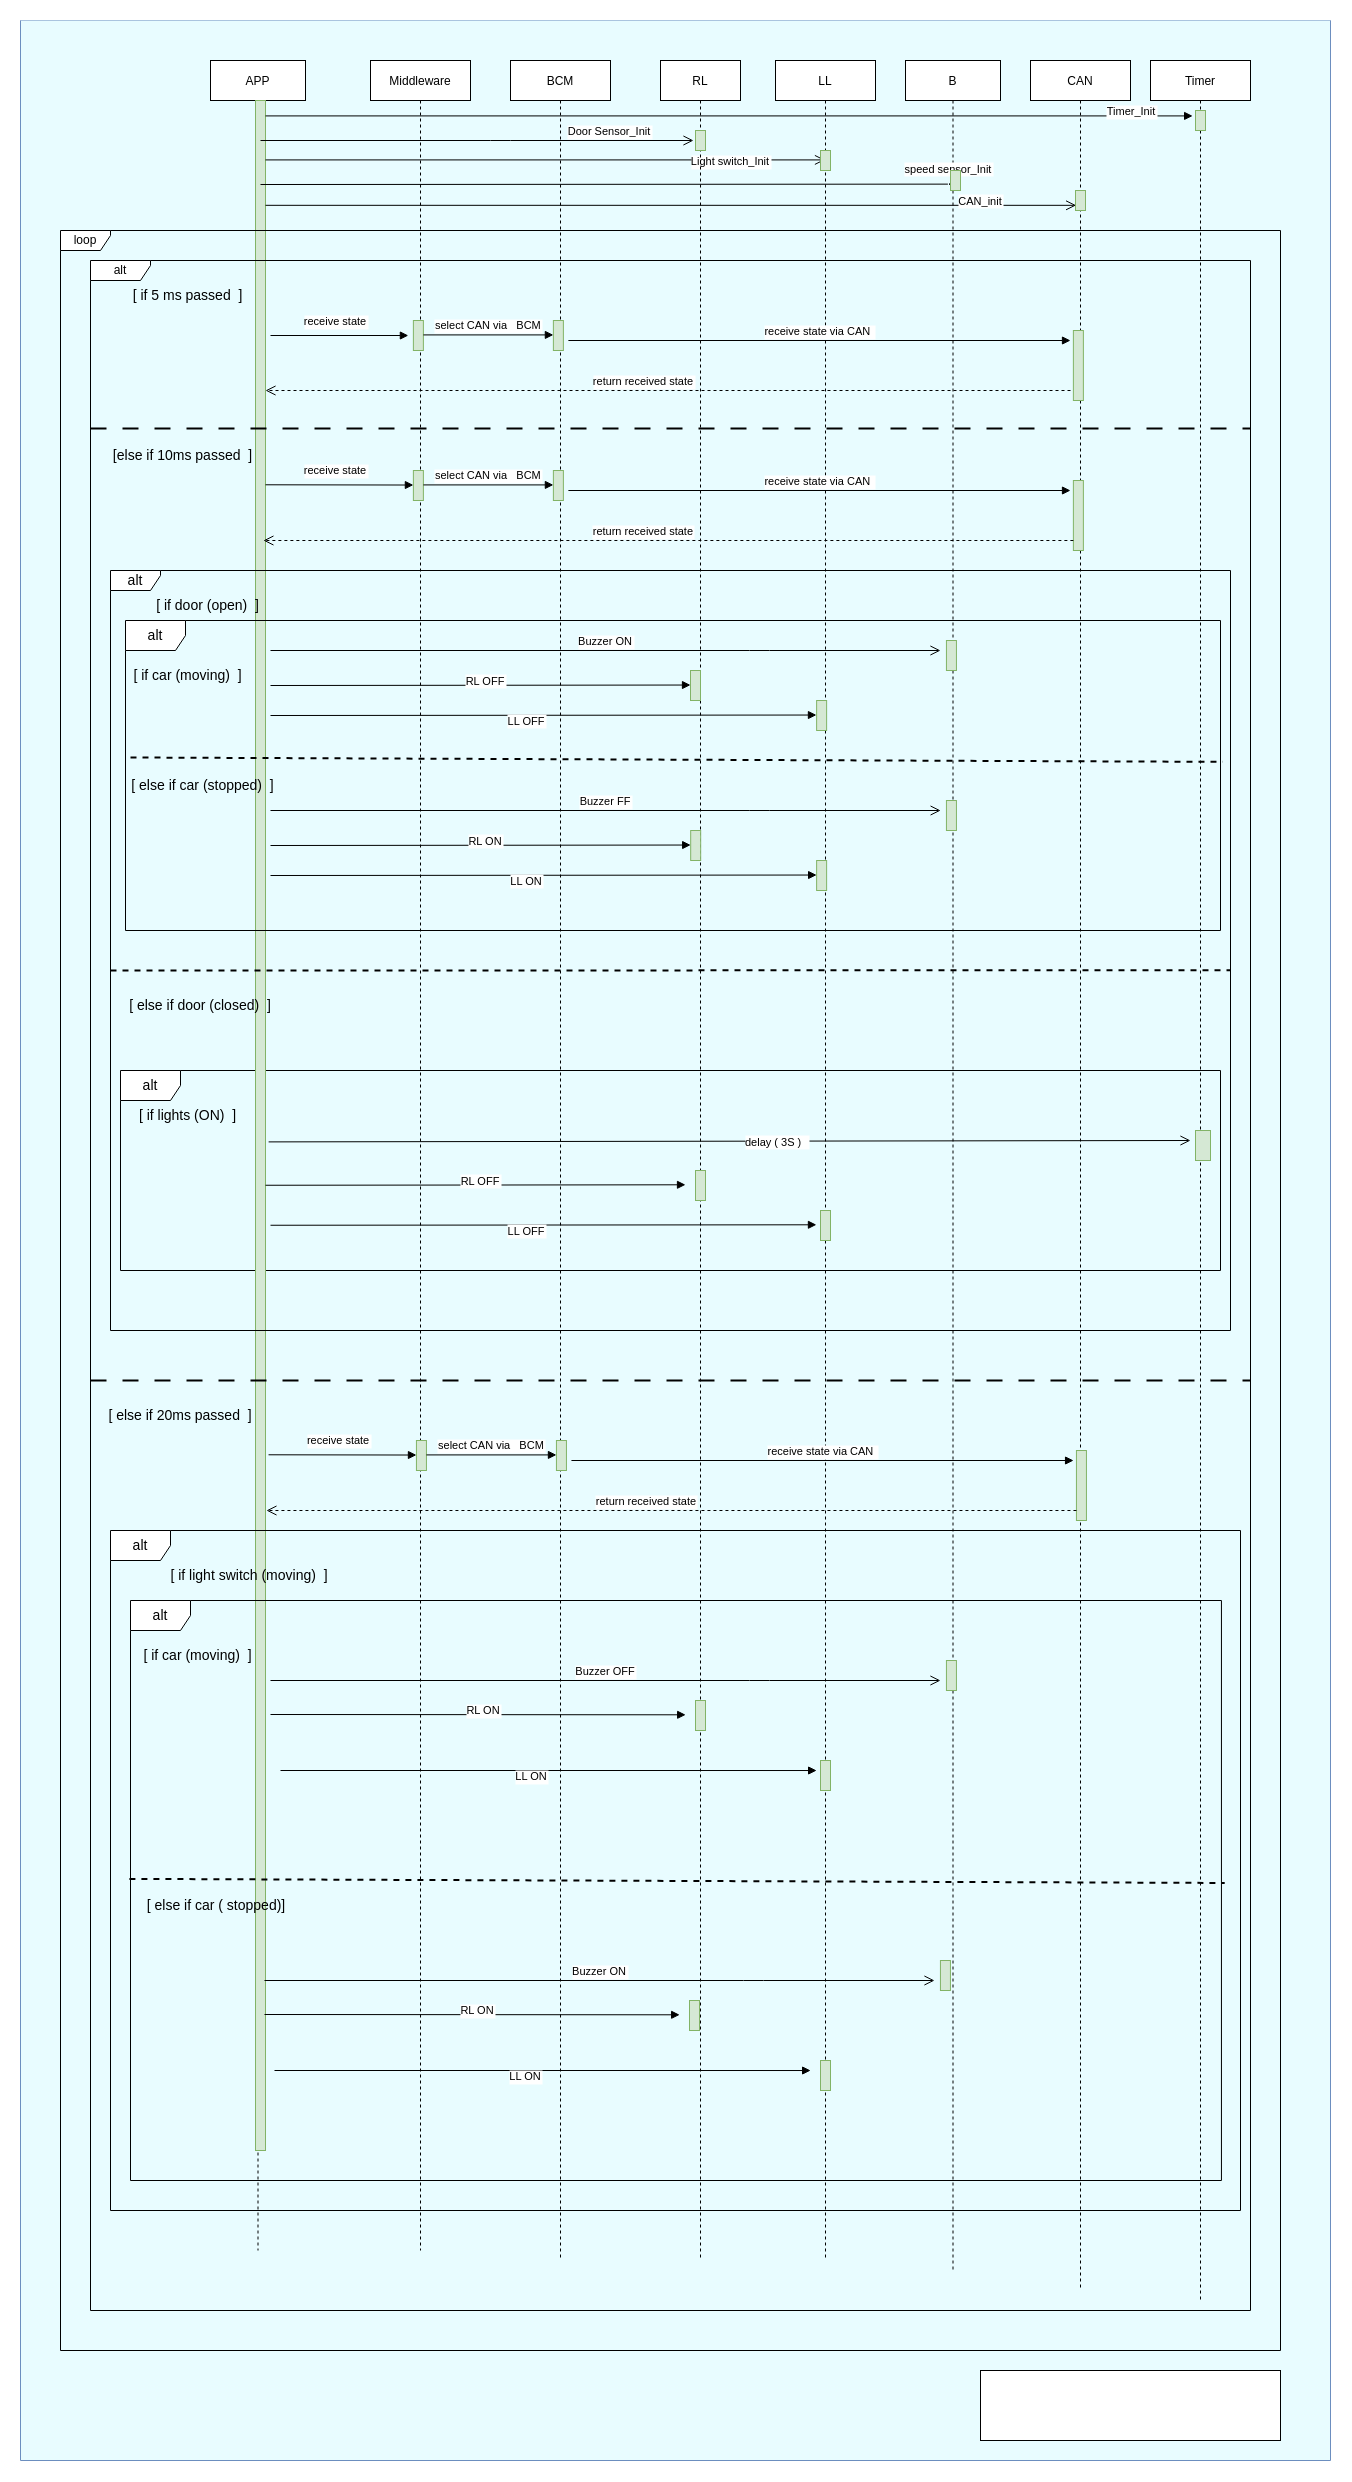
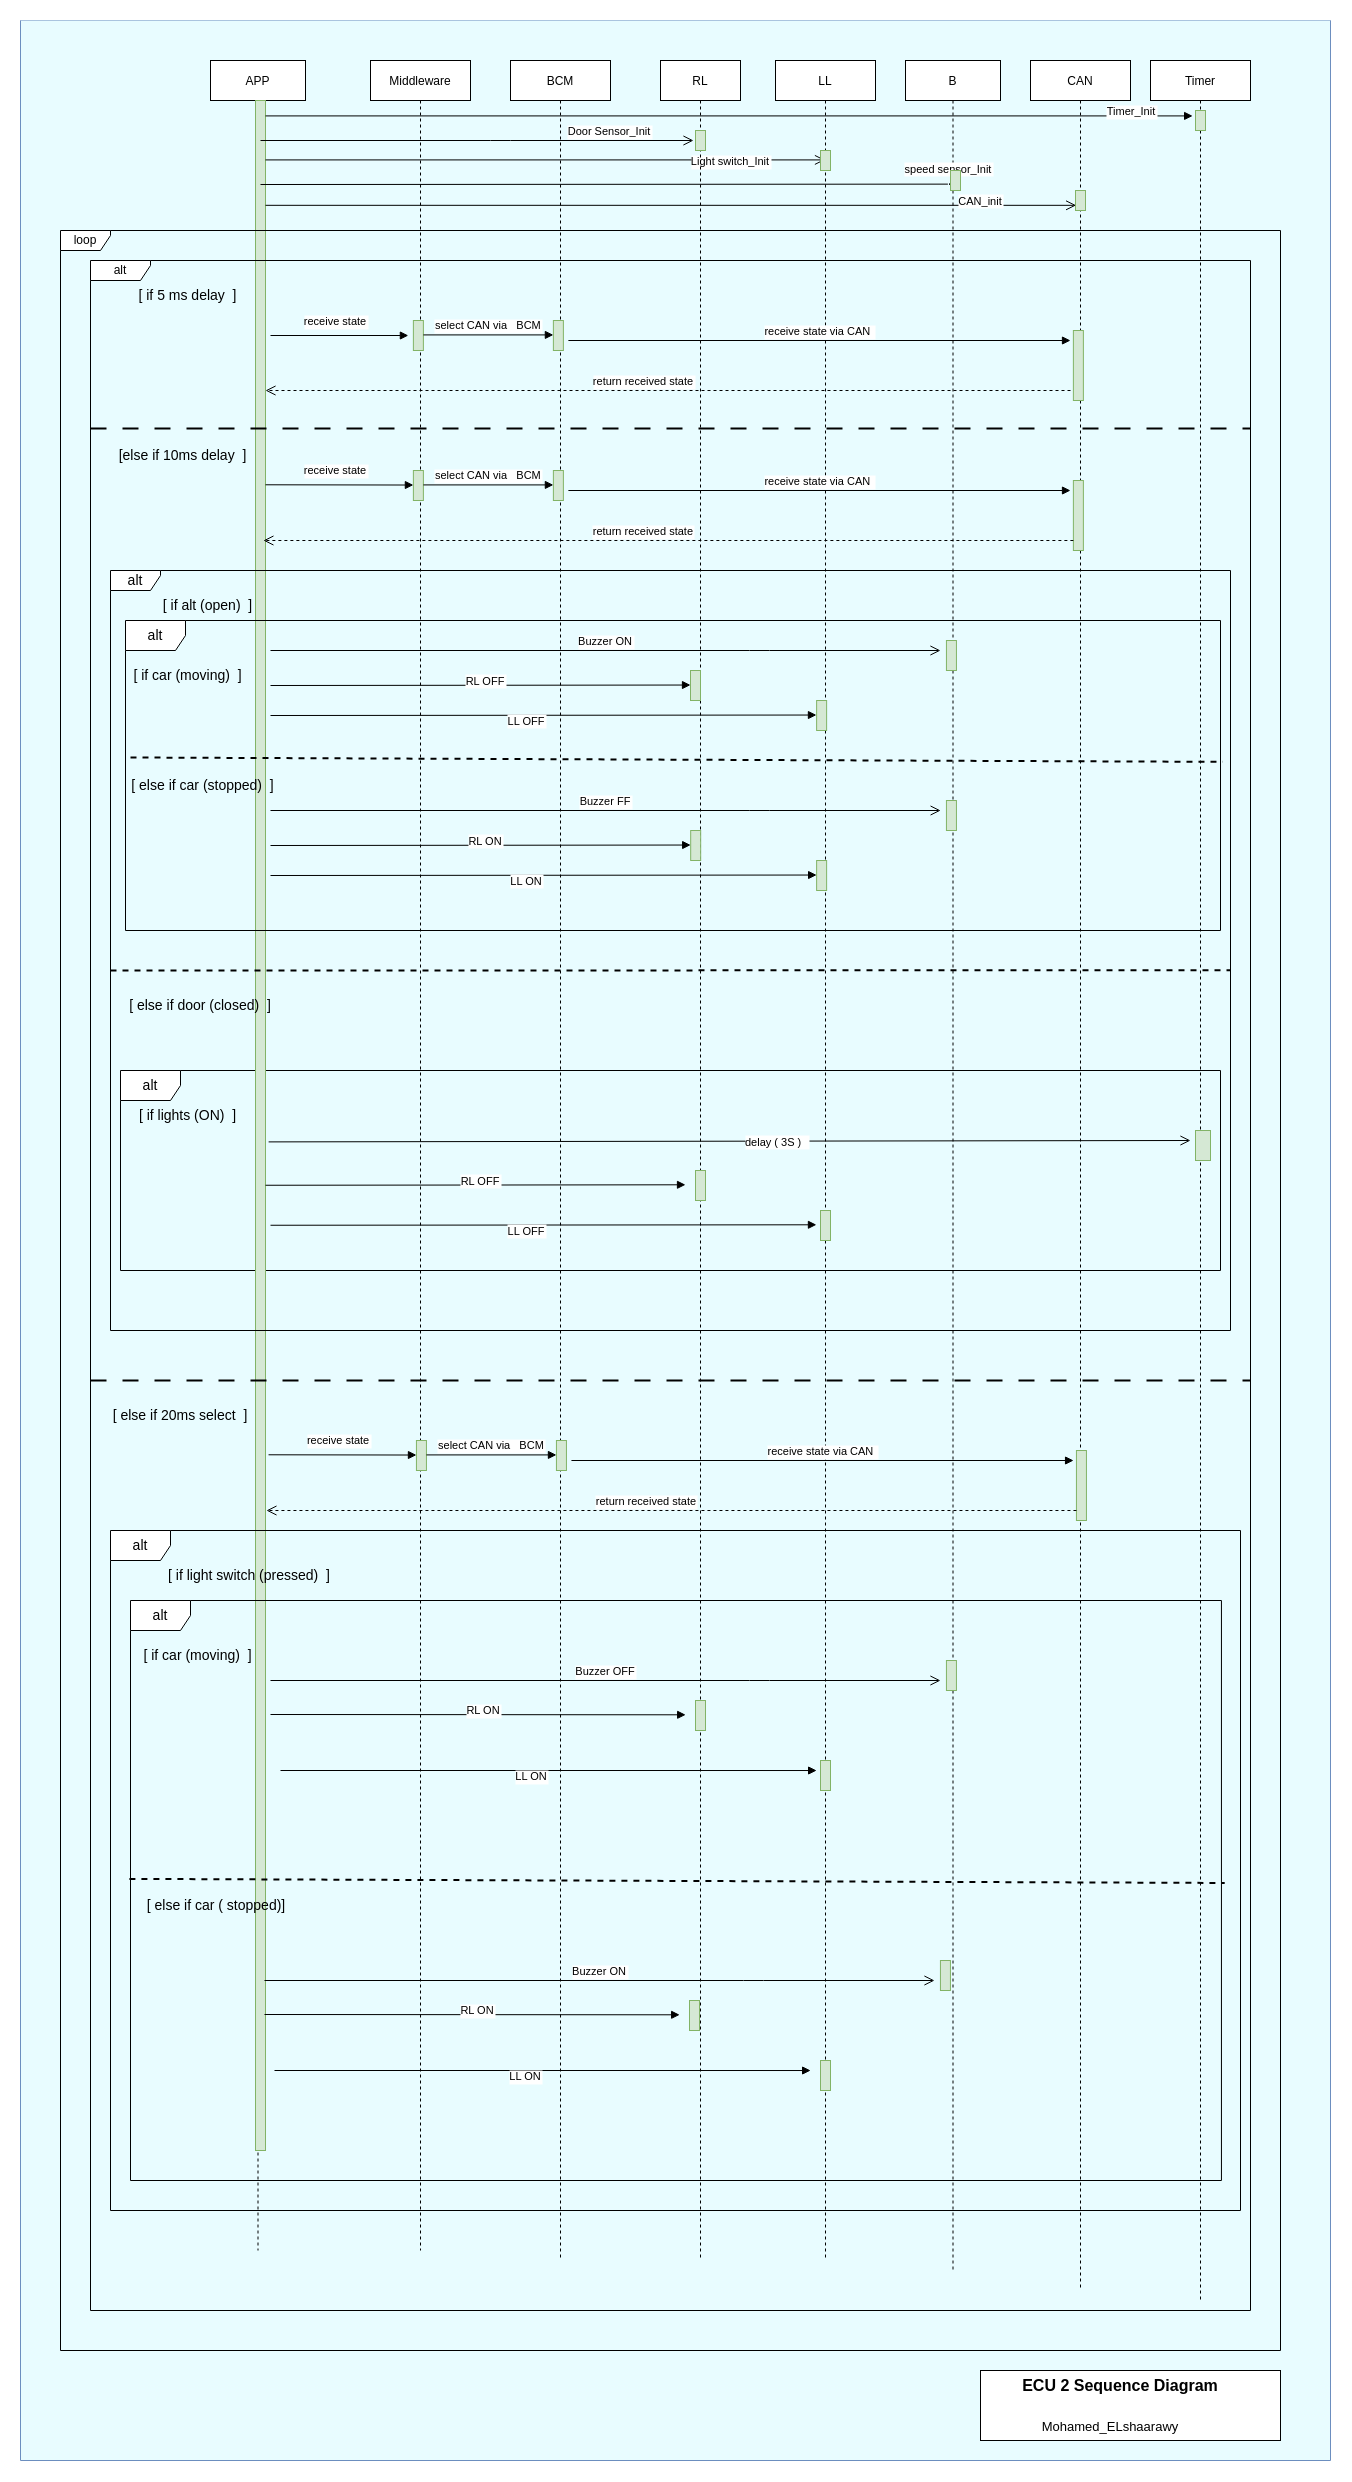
node "[ if 5 ms passed ]": label "[ if 5 ms passed ]" -> "[ if 5 ms delay ]"
node "[else if 10ms passed ]": label "[else if 10ms passed ]" -> "[else if 10ms delay ]"
node "[ if door (open) ]": label "[ if door (open) ]" -> "[ if alt (open) ]"
node "[ else if 20ms passed ]": label "[ else if 20ms passed ]" -> "[ else if 20ms select ]"
node "[ if light switch (moving) ]": label "[ if light switch (moving) ]" -> "[ if light switch (pressed) ]"
node "ECU 2 Sequence Diagram": added
node "Mohamed_ELshaarawy": added
